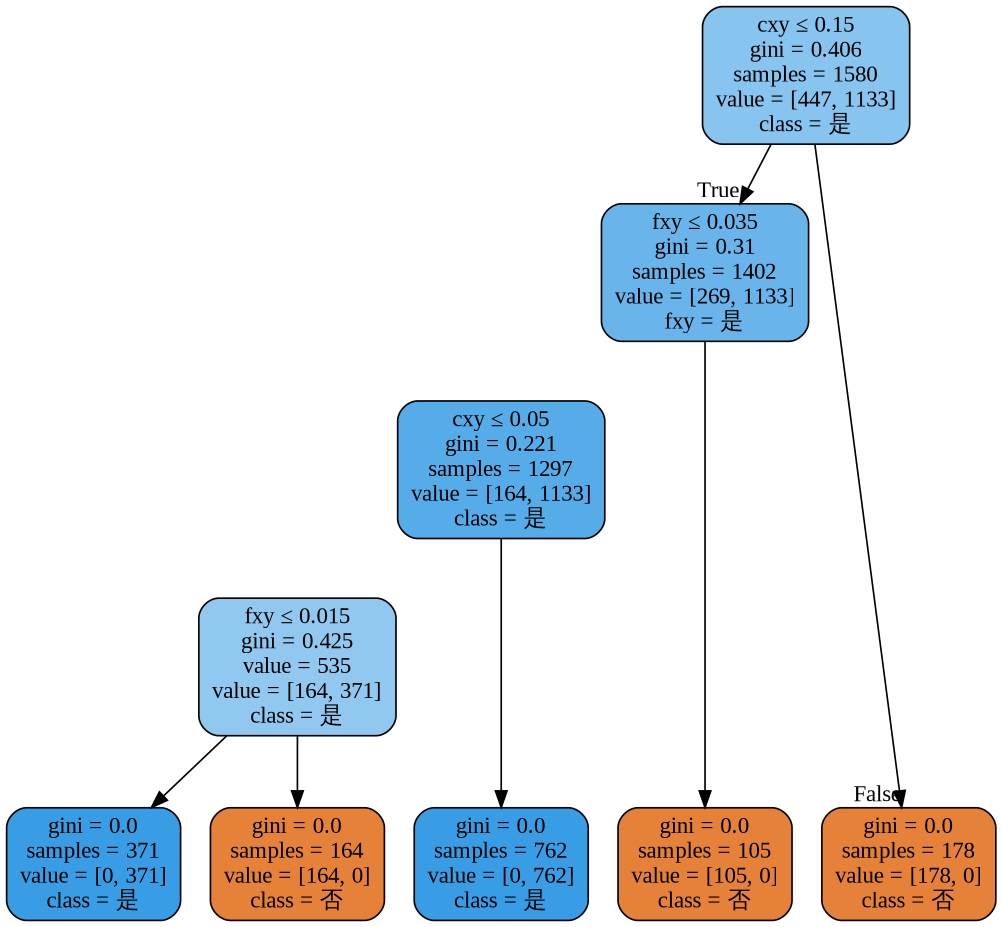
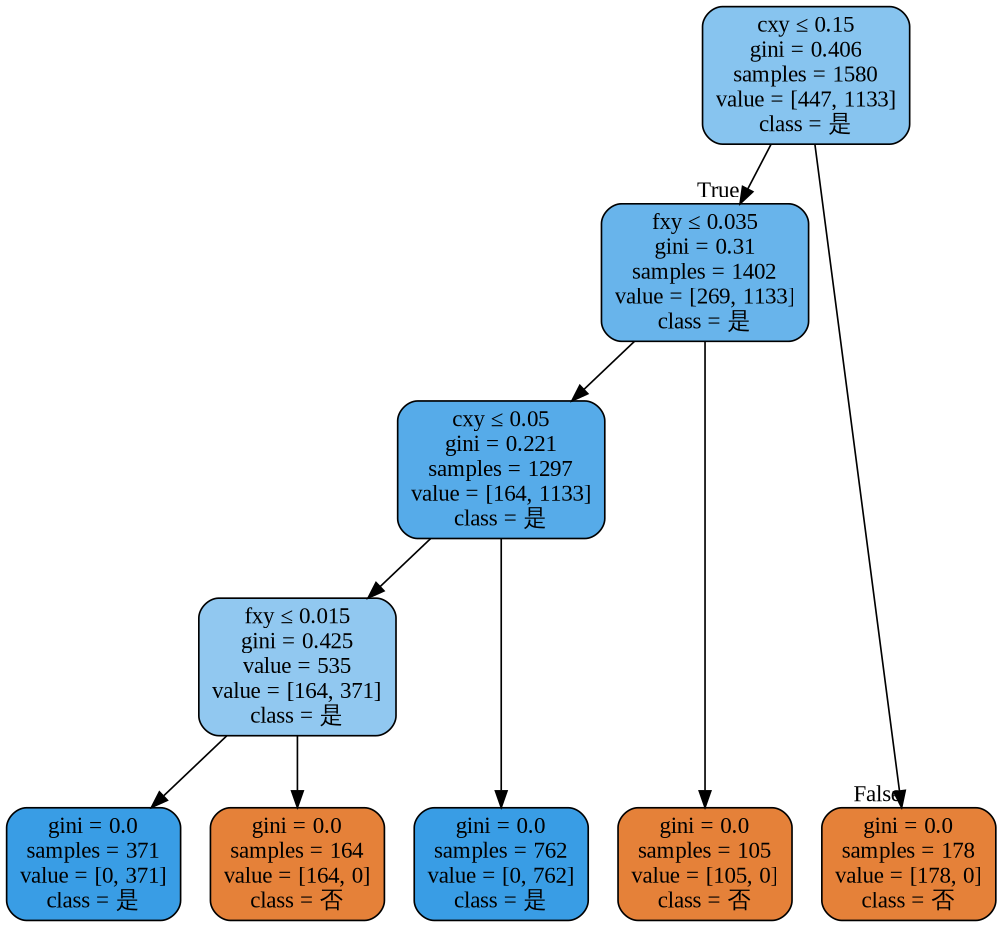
node "fxy ≤ 0.035": text "fxy = 是" -> "class = 是"
edge "fxy ≤ 0.035" -> "cxy ≤ 0.05": added
edge "cxy ≤ 0.05" -> "fxy ≤ 0.015": added
